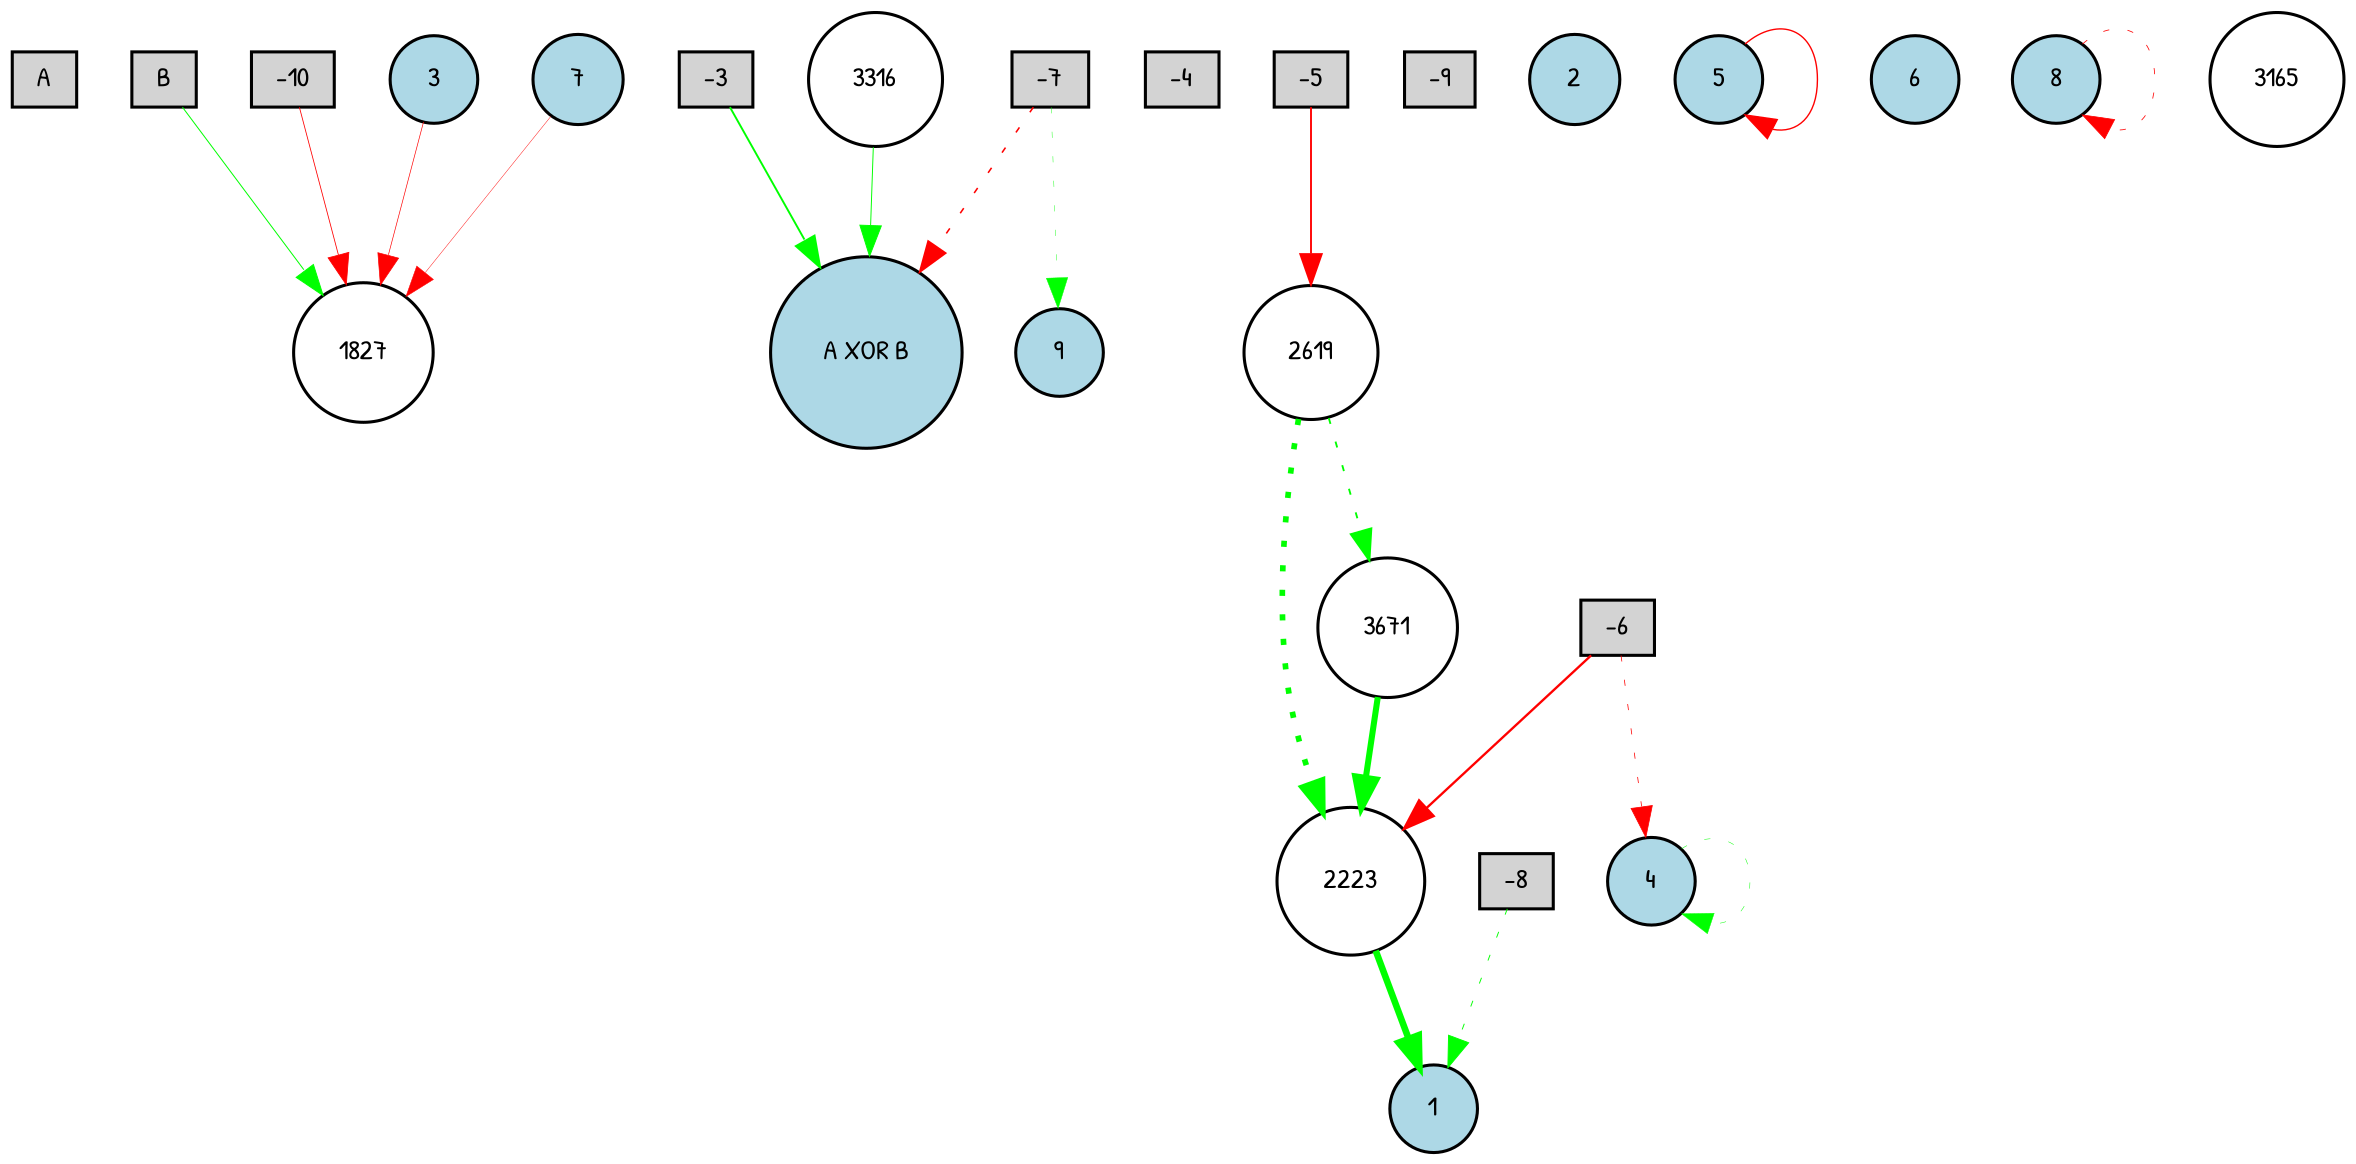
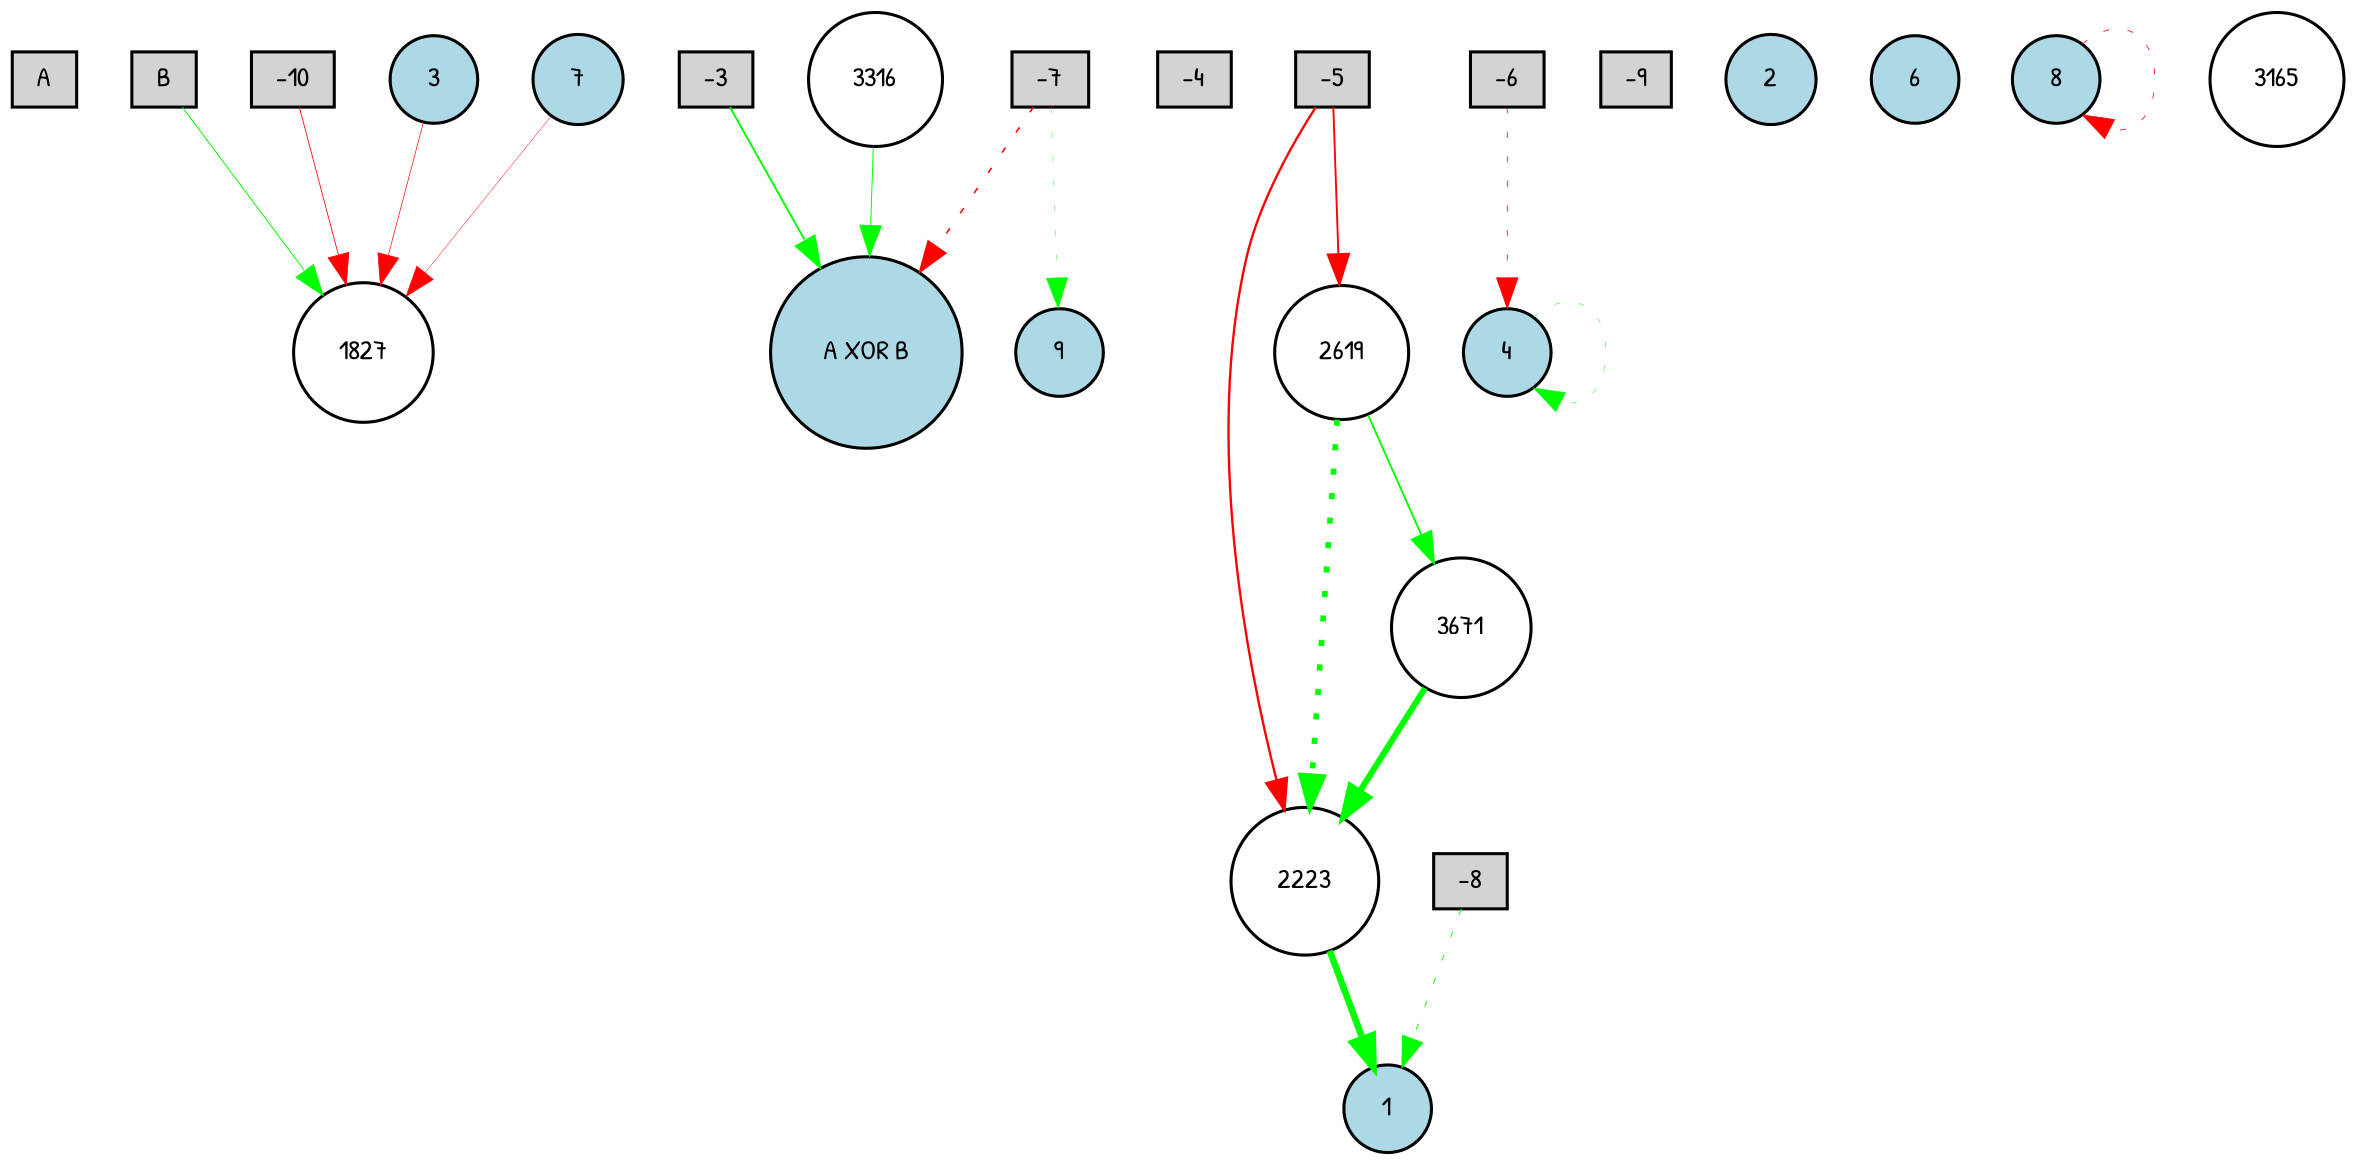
node "5": removed
edge "2619" -> "3671": style dotted -> solid
edge "-6" -> "2223": now "-5" -> "2223"
